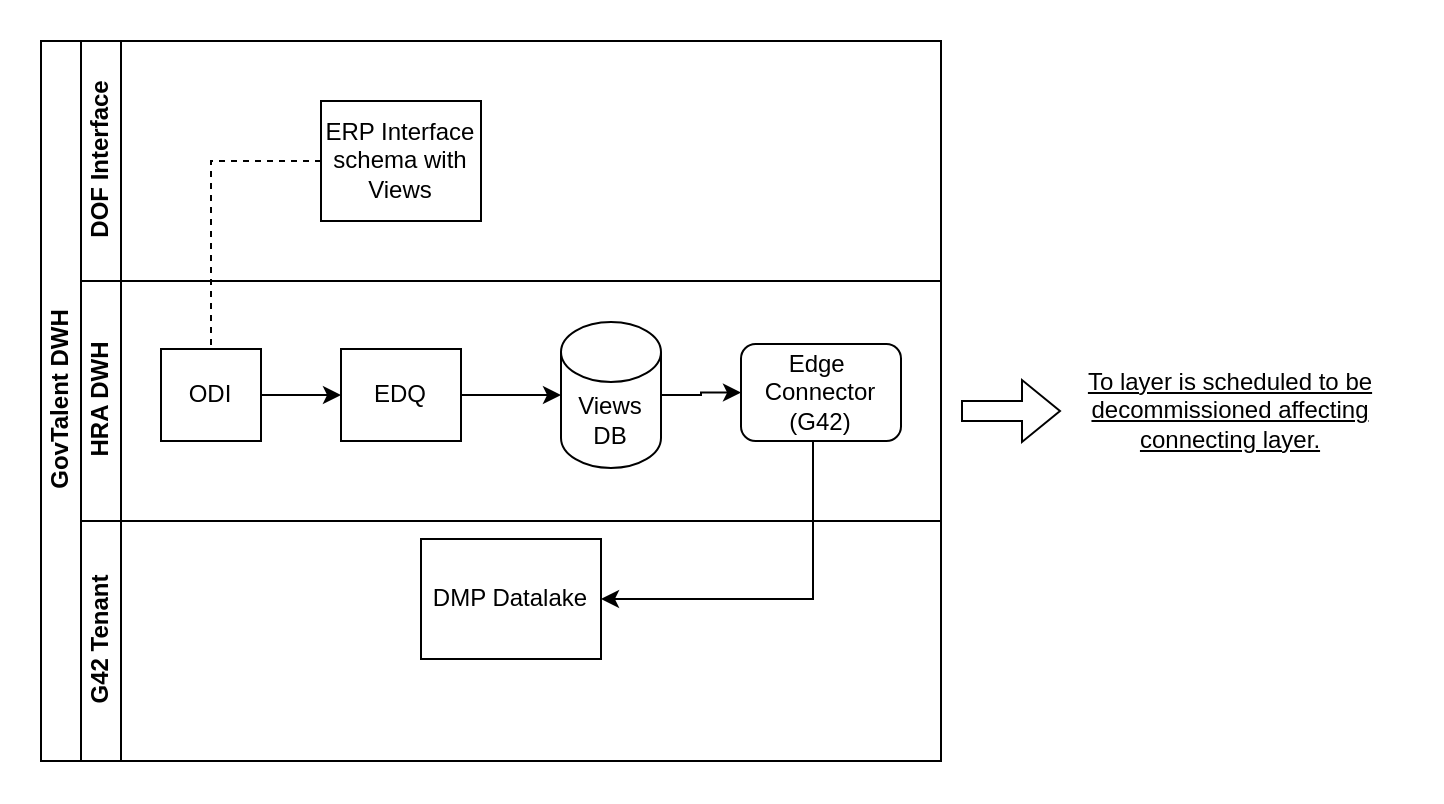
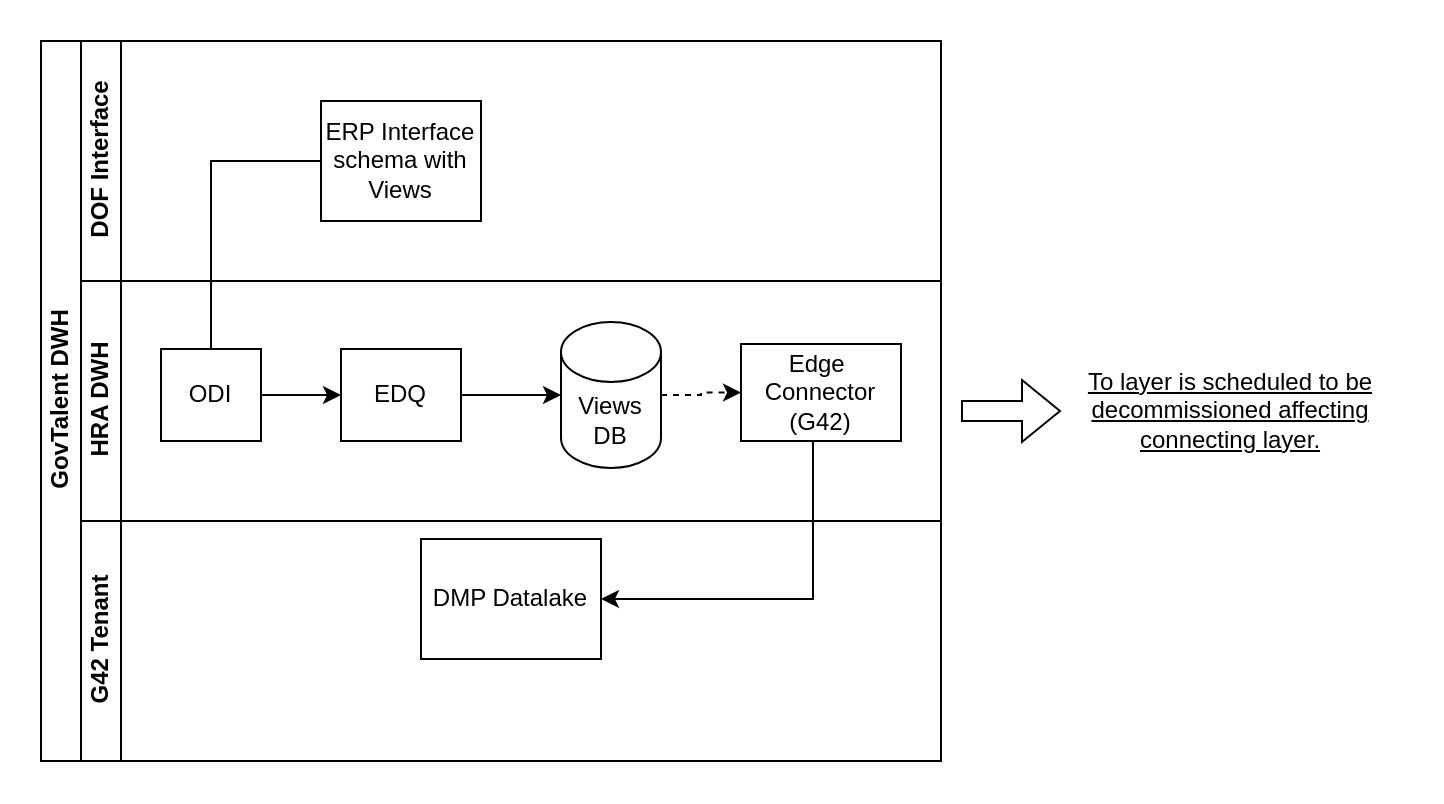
edge "ERP Interface schema with Views" -- "ODI": style dashed -> solid
node "Edge Connector (G42)": shape rounded rectangle -> rectangle
edge "Views DB" -> "Edge Connector (G42)": style solid -> dashed
